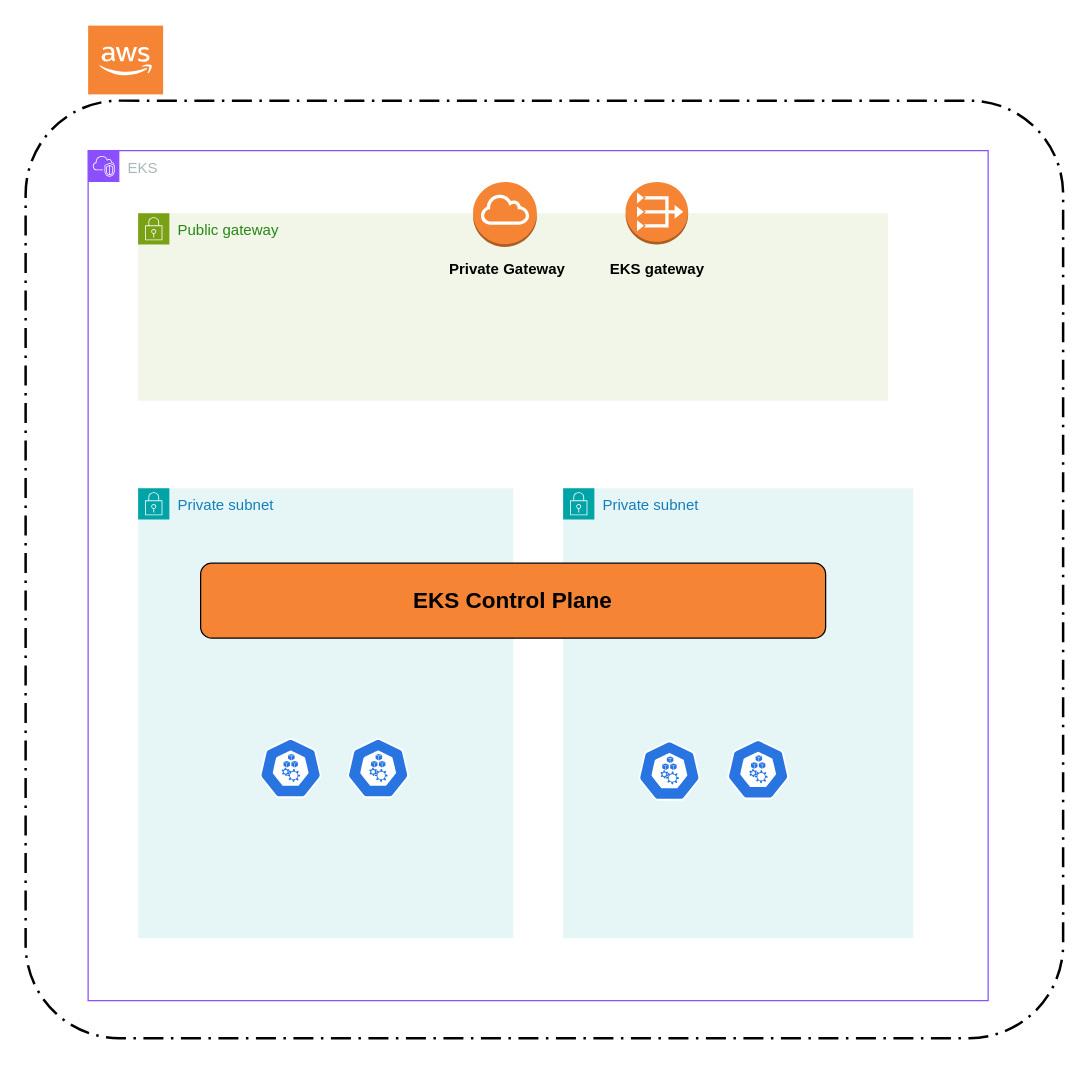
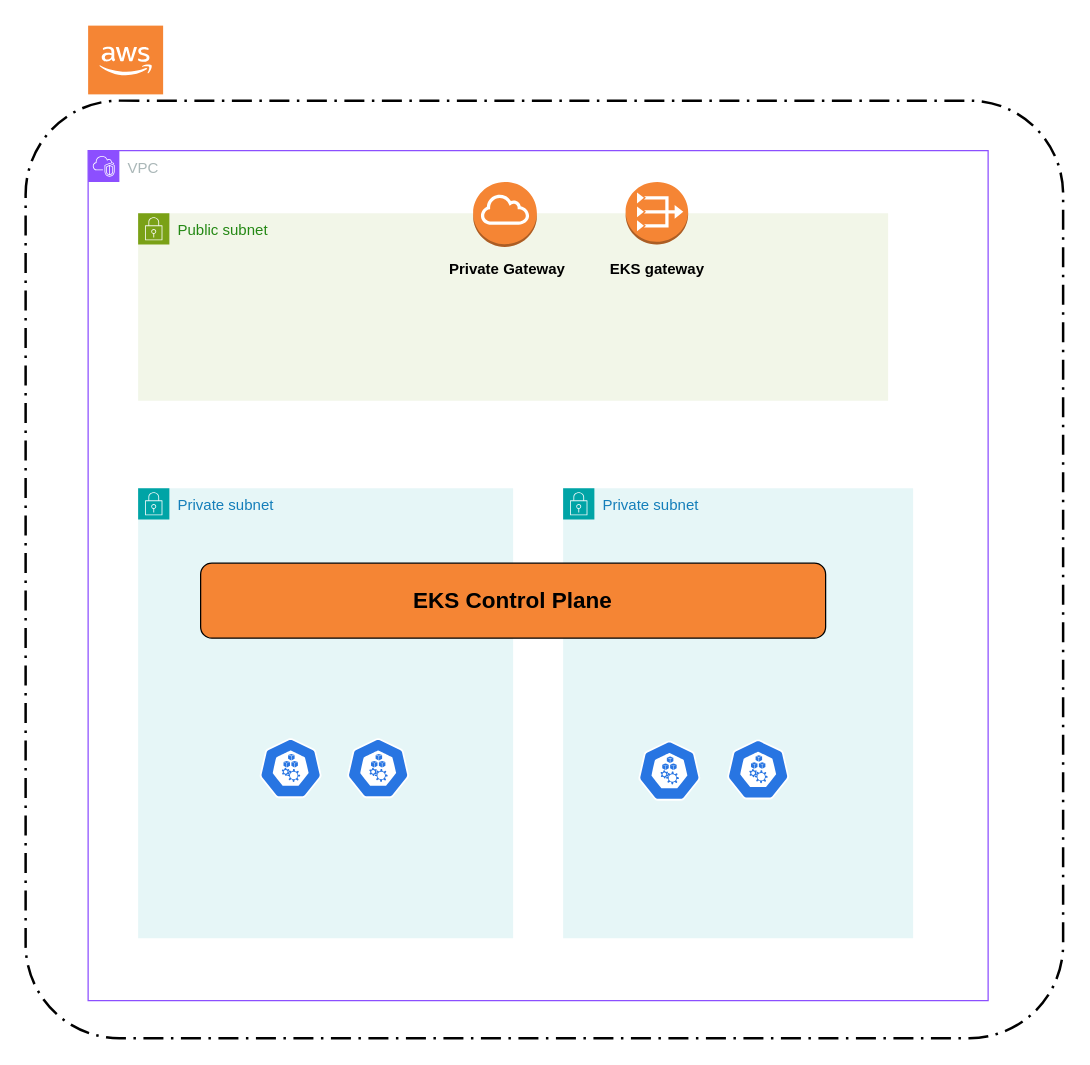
node "EKS": label "EKS" -> "VPC"
node "Public gateway": label "Public gateway" -> "Public subnet"
